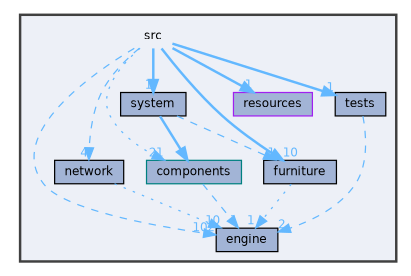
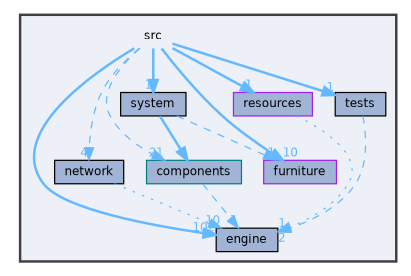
edge "src" -> "components": style dotted -> dashed
node "furniture": color black -> purple
edge "src" -> "engine": style dashed -> bold
edge "furniture" -> "engine": now "resources" -> "engine"
